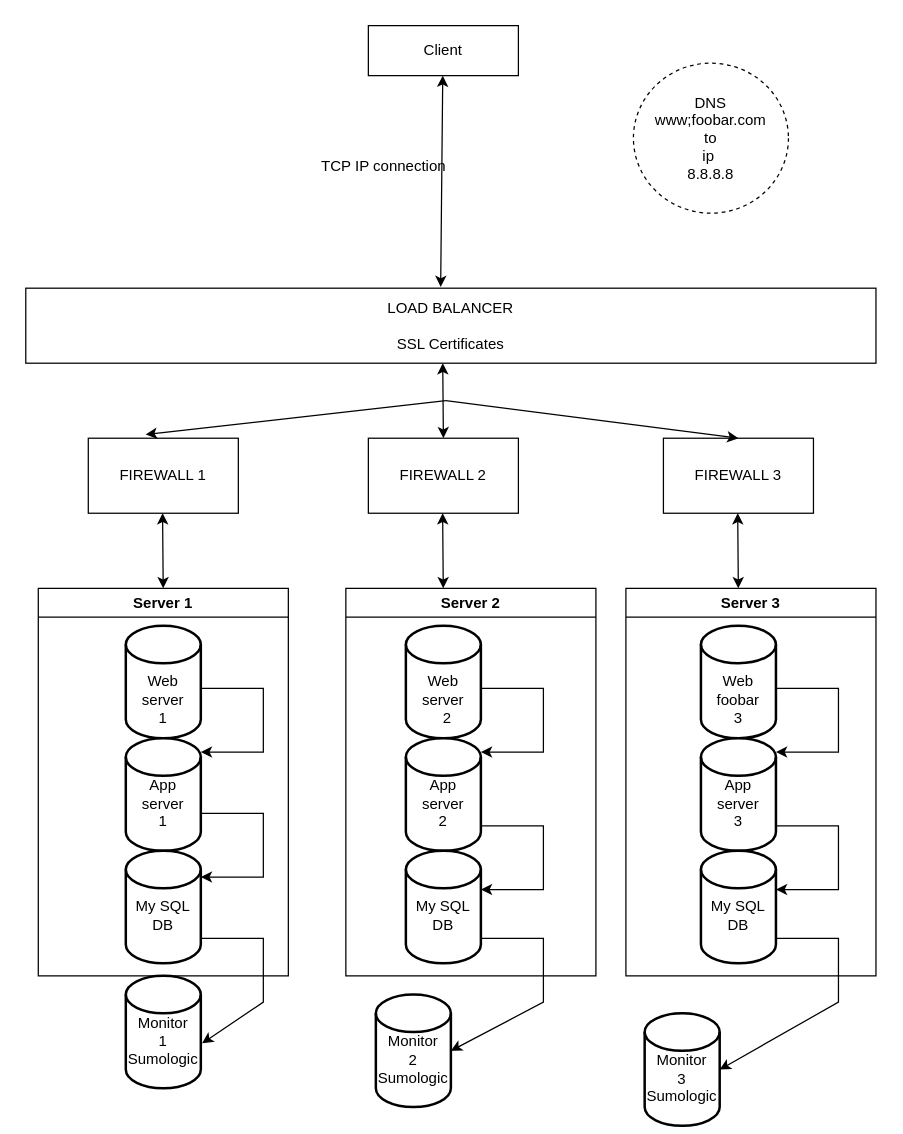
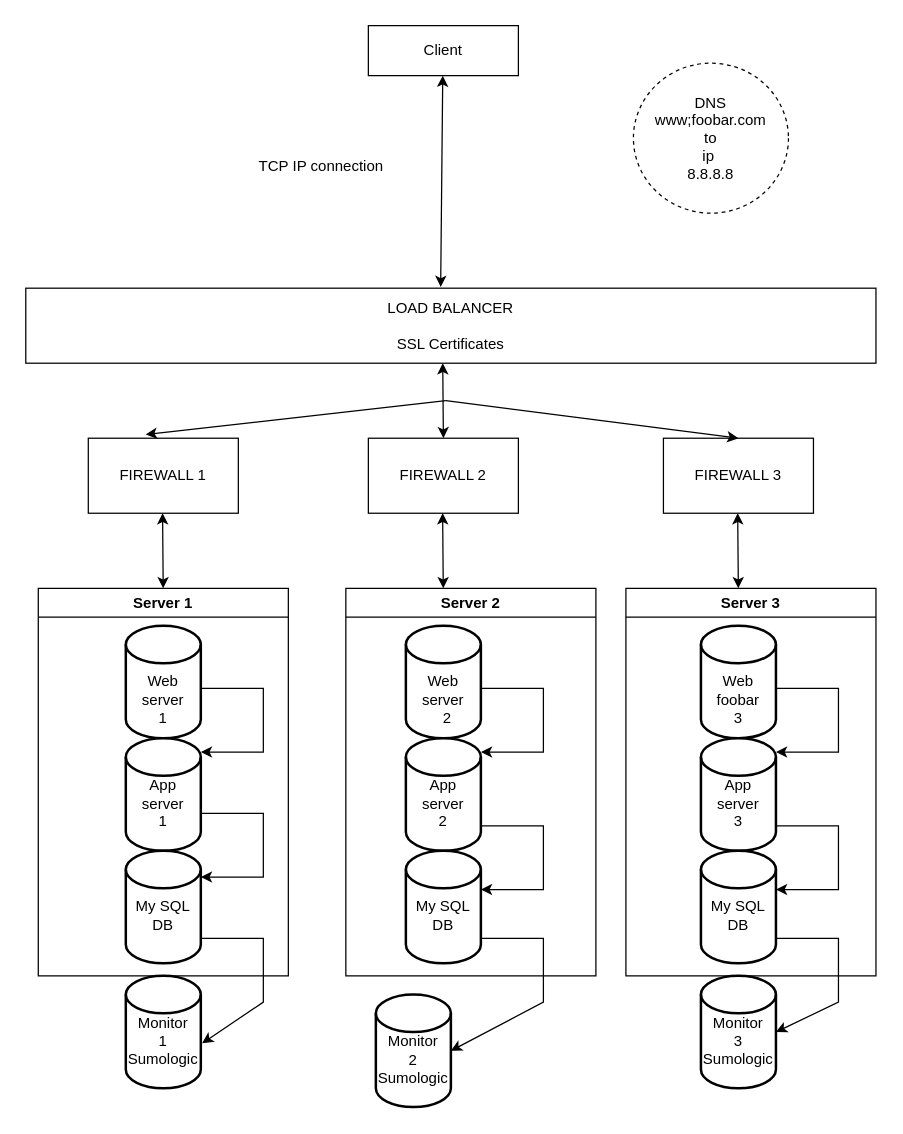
node "TCP IP connection": moved (383, 167) -> (321, 167)
node "Monitor 3 Sumologic": moved (682, 1069) -> (738, 1032)
